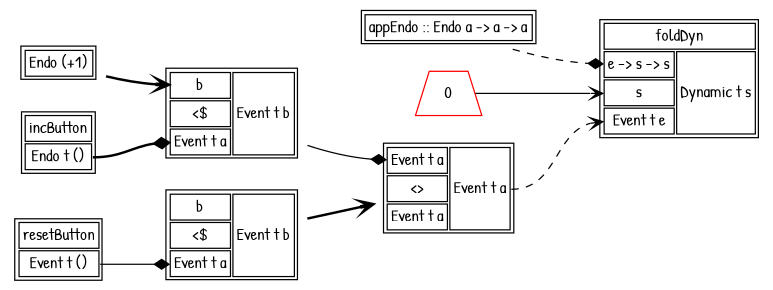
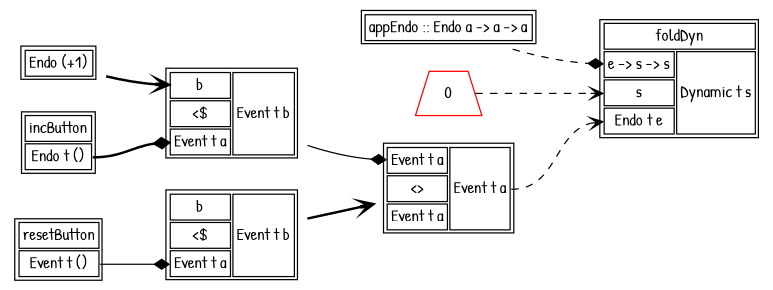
edge "0" -> "foldDyn": style solid -> dashed
node "foldDyn": text "Event t e" -> "Endo t e"
